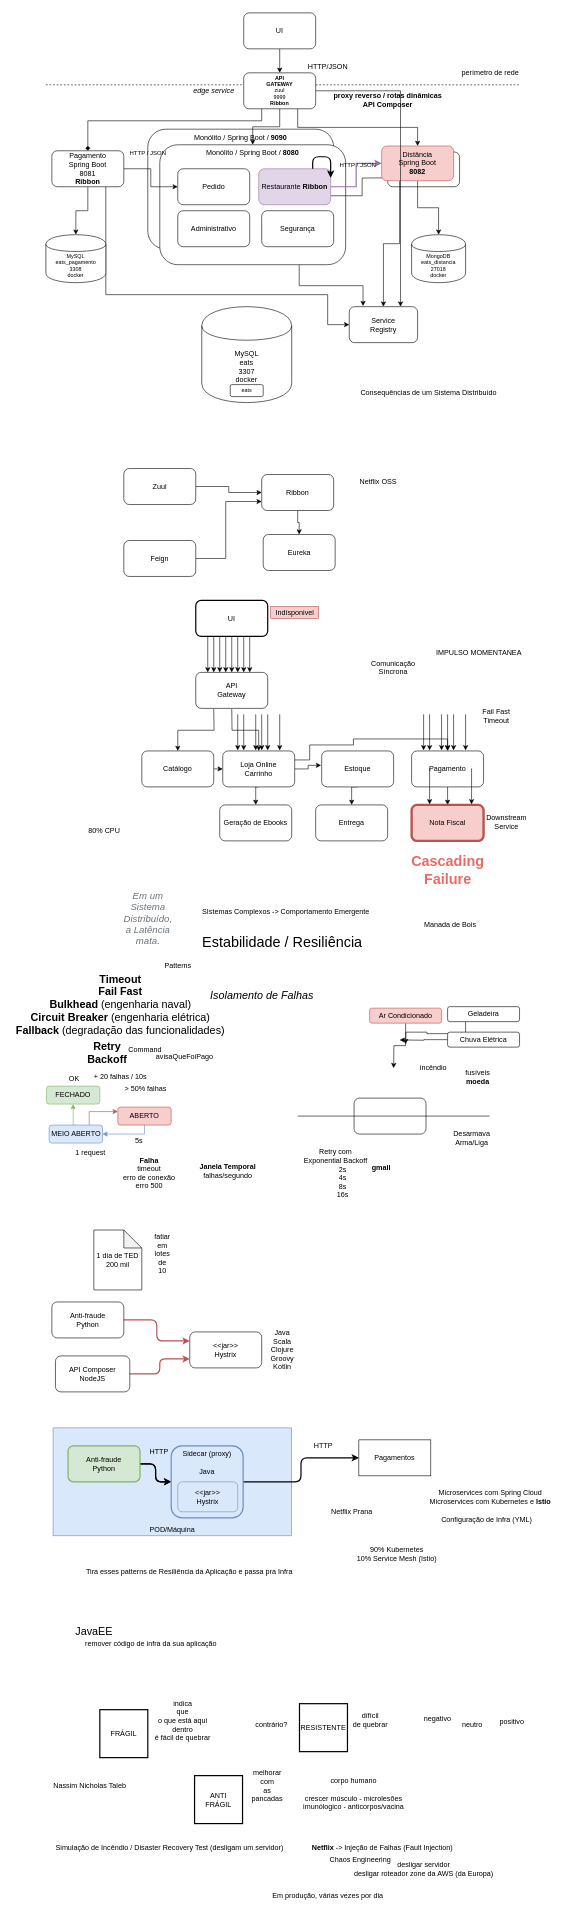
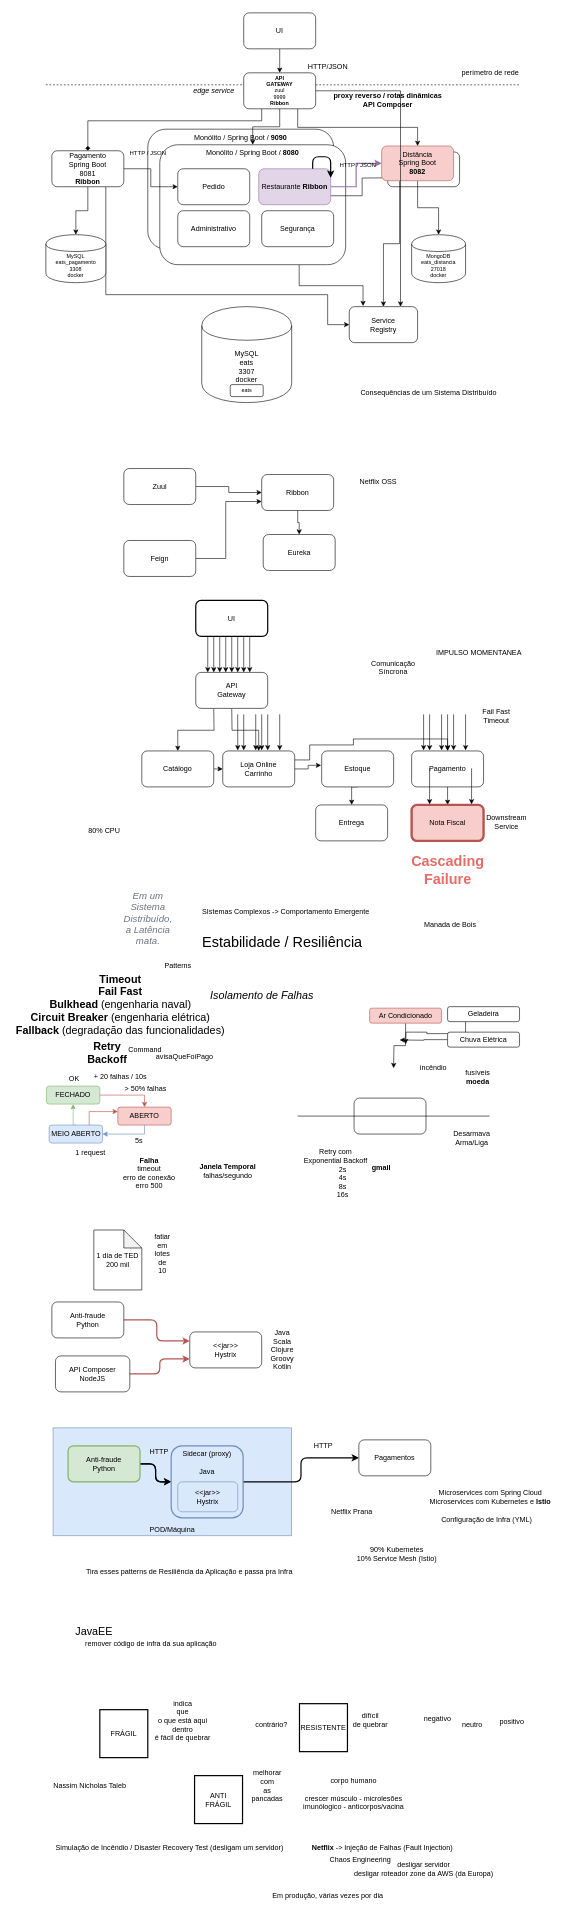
node "Indísponivel": removed
edge "Loja Online Carrinho" -> "Geração de Ebooks": removed
node "Geração de Ebooks": removed
edge "FECHADO" -> "ABERTO": added
node "Pagamentos": shape rectangle -> rounded rectangle
